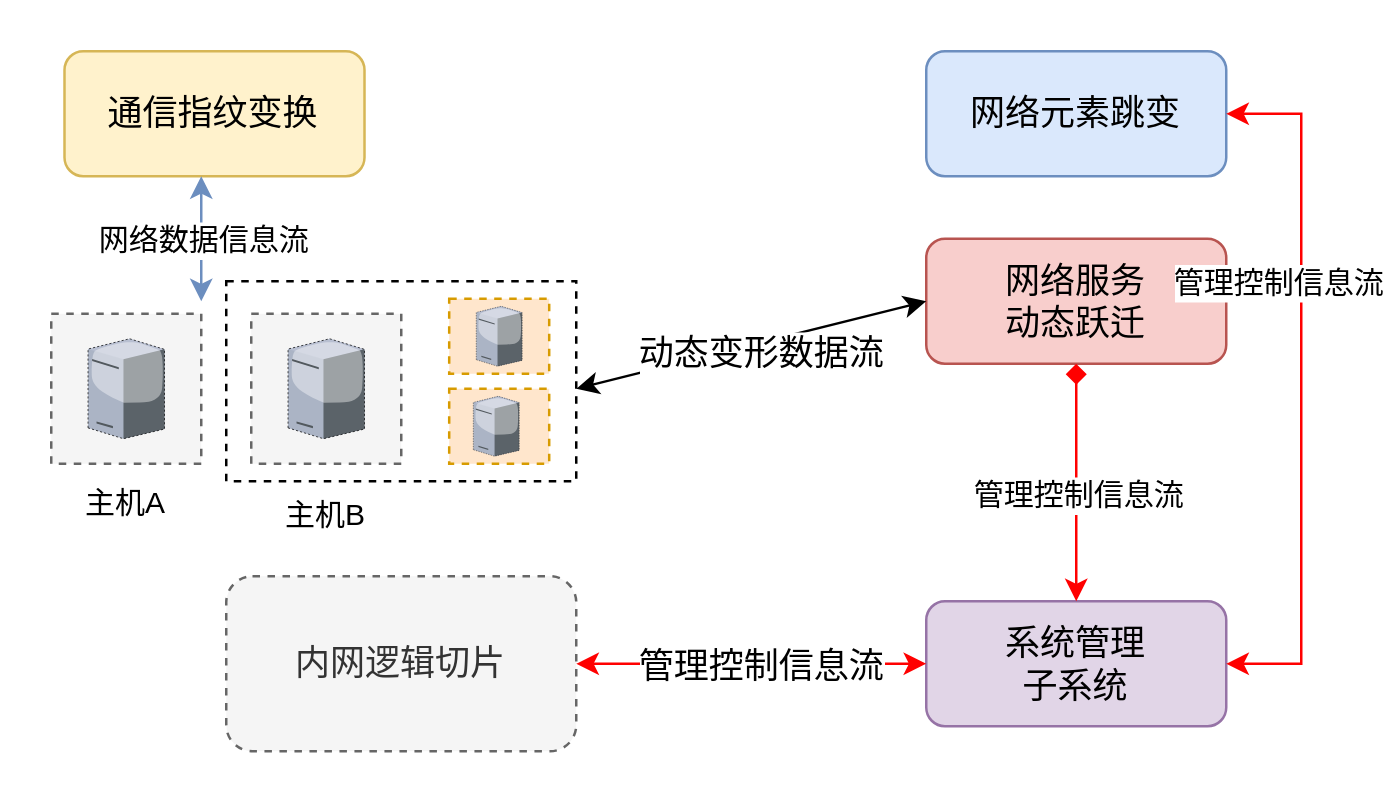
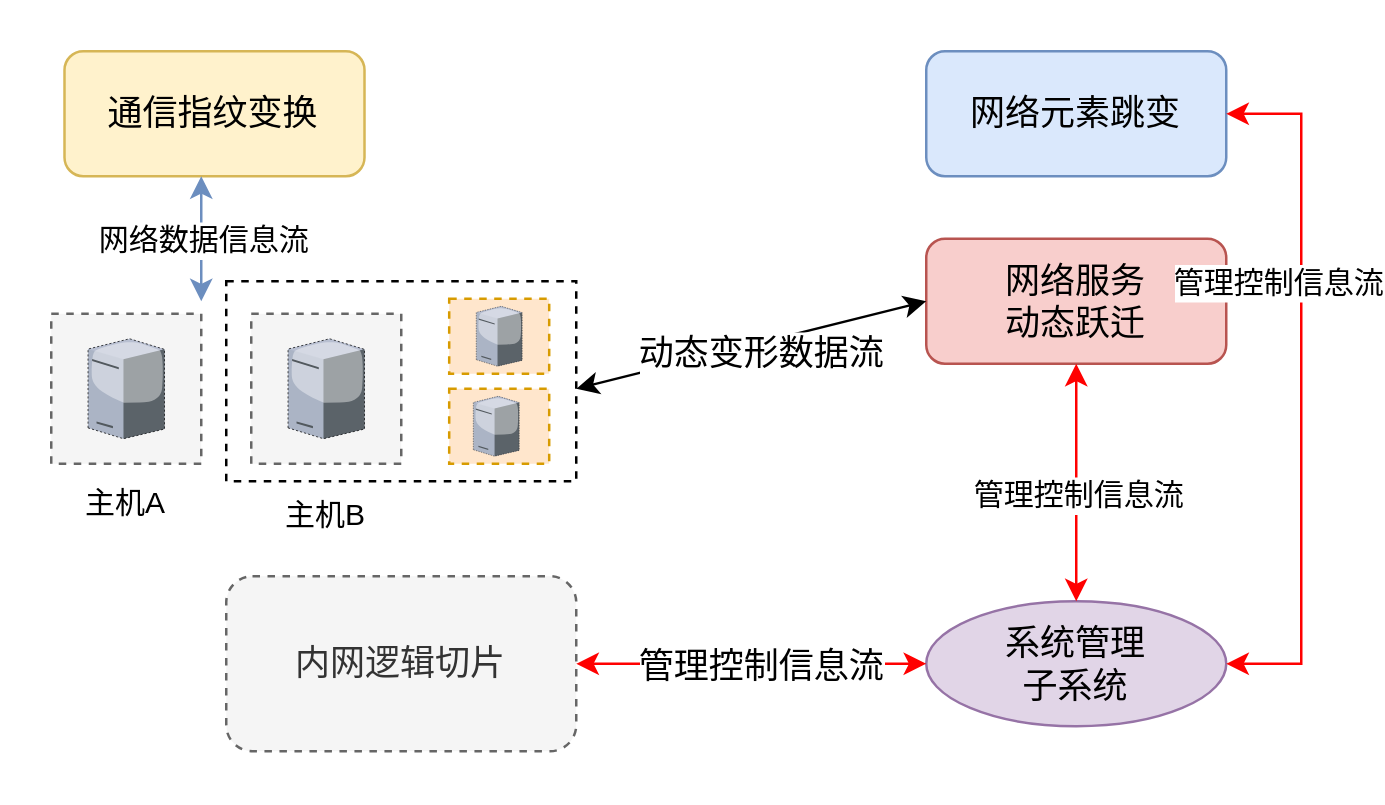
edge "网络服务 动态跃迁" -- "系统管理 子系统": arrowhead diamond -> classic
node "系统管理 子系统": shape rounded rectangle -> ellipse
